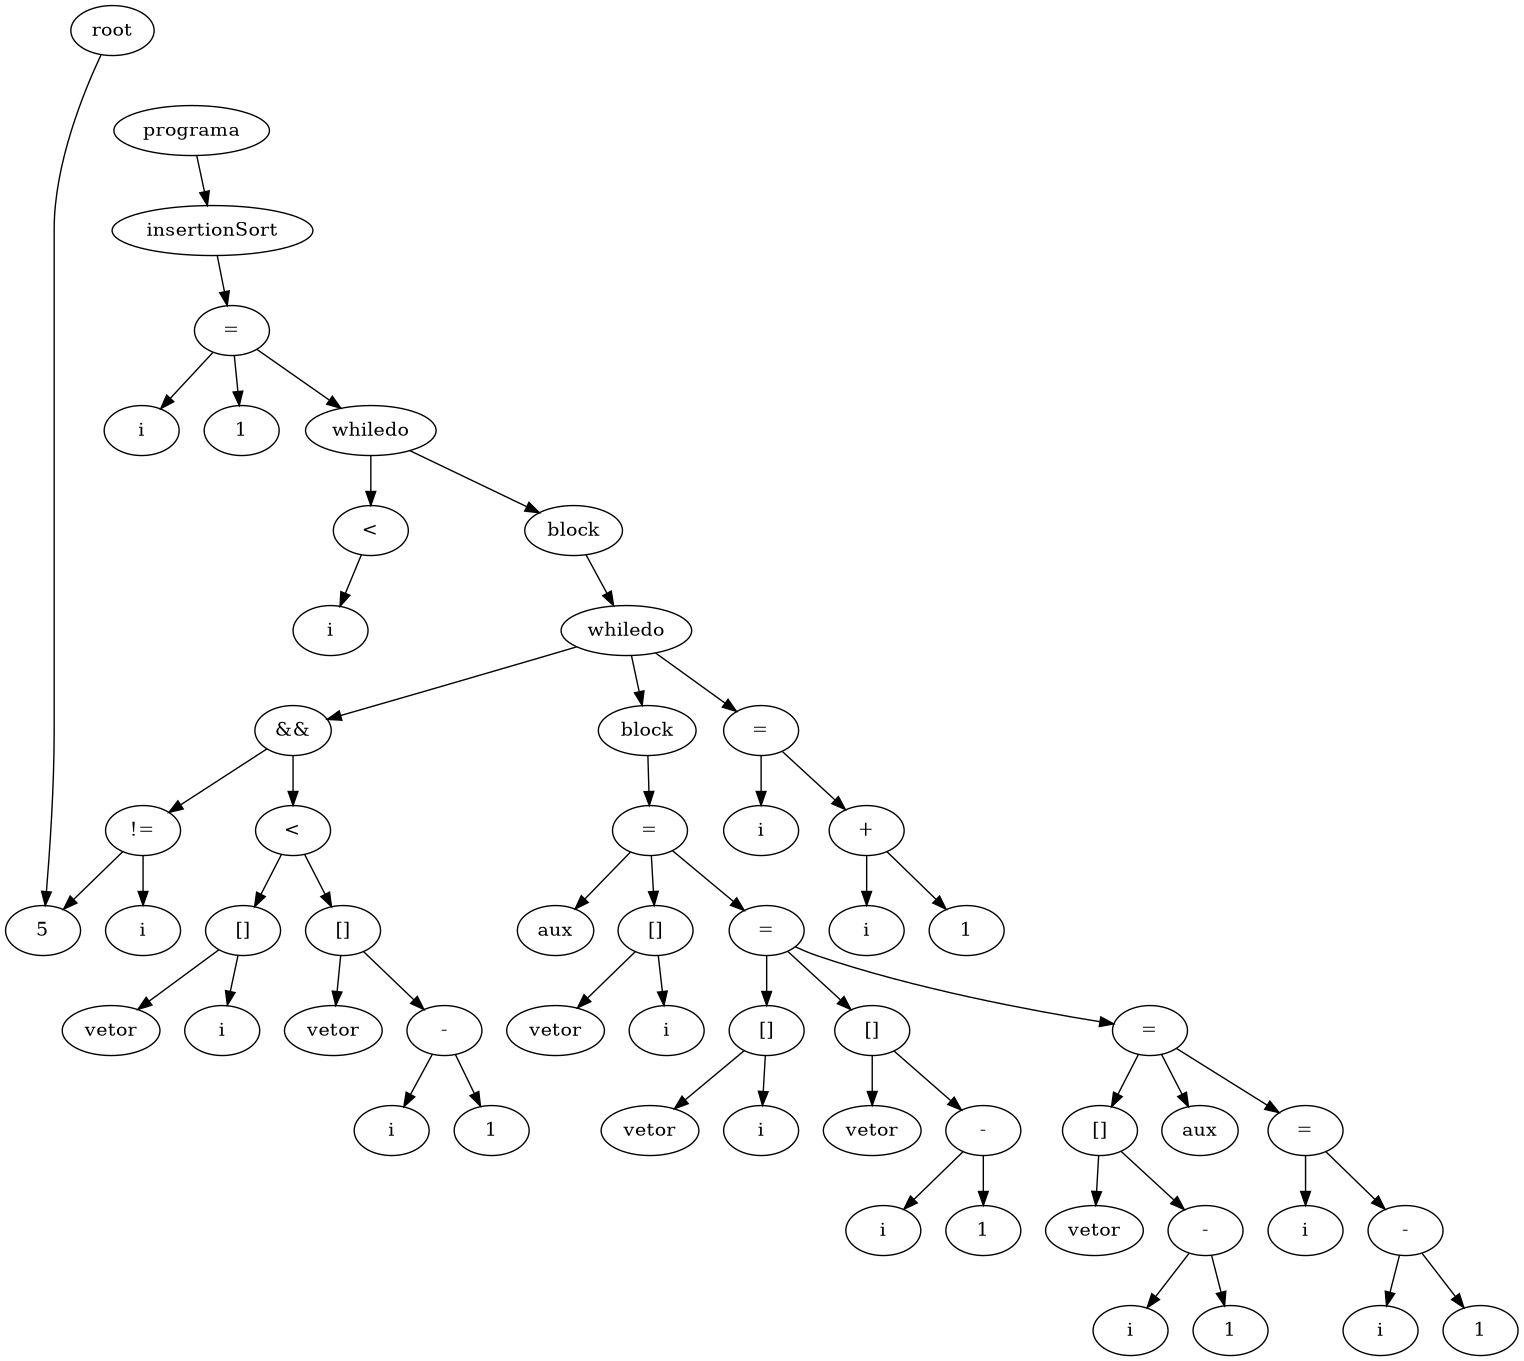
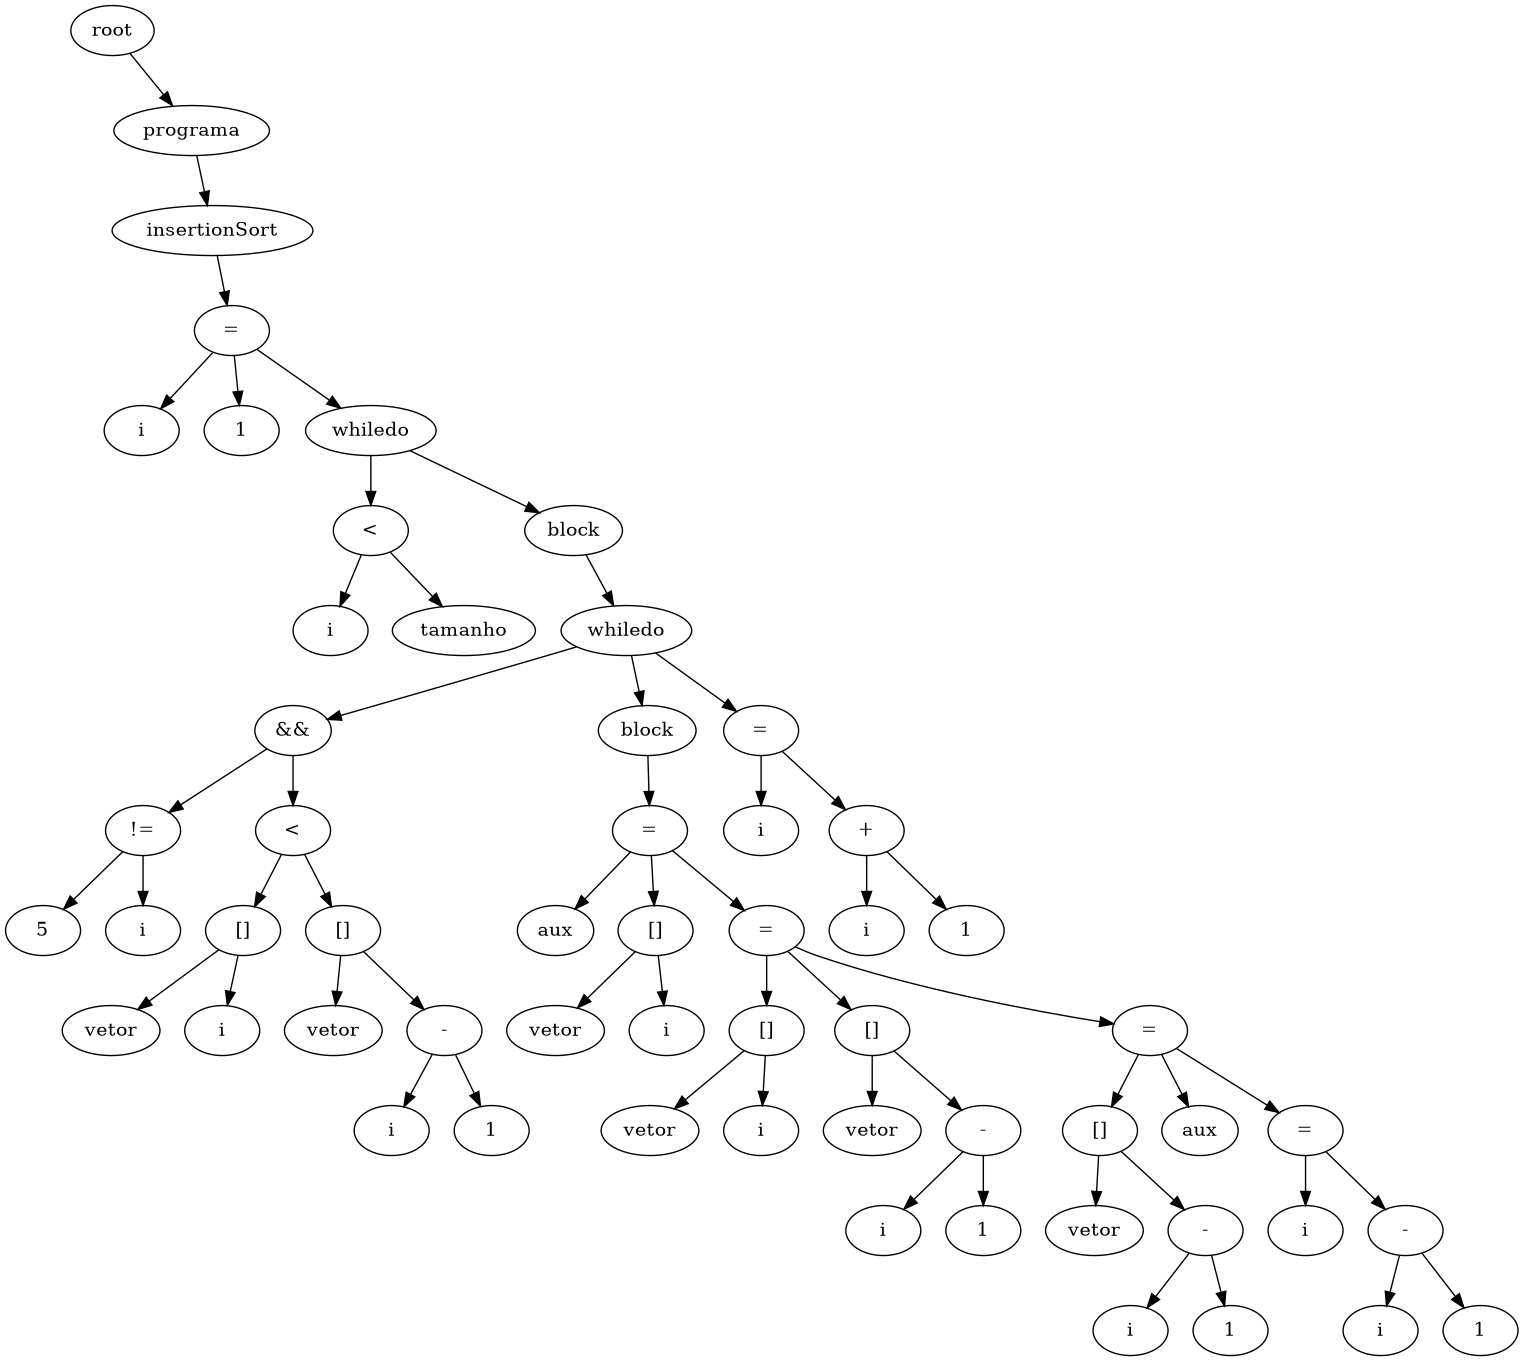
edge "root" -> "5": now "root" -> "programa"
node "tamanho": added
